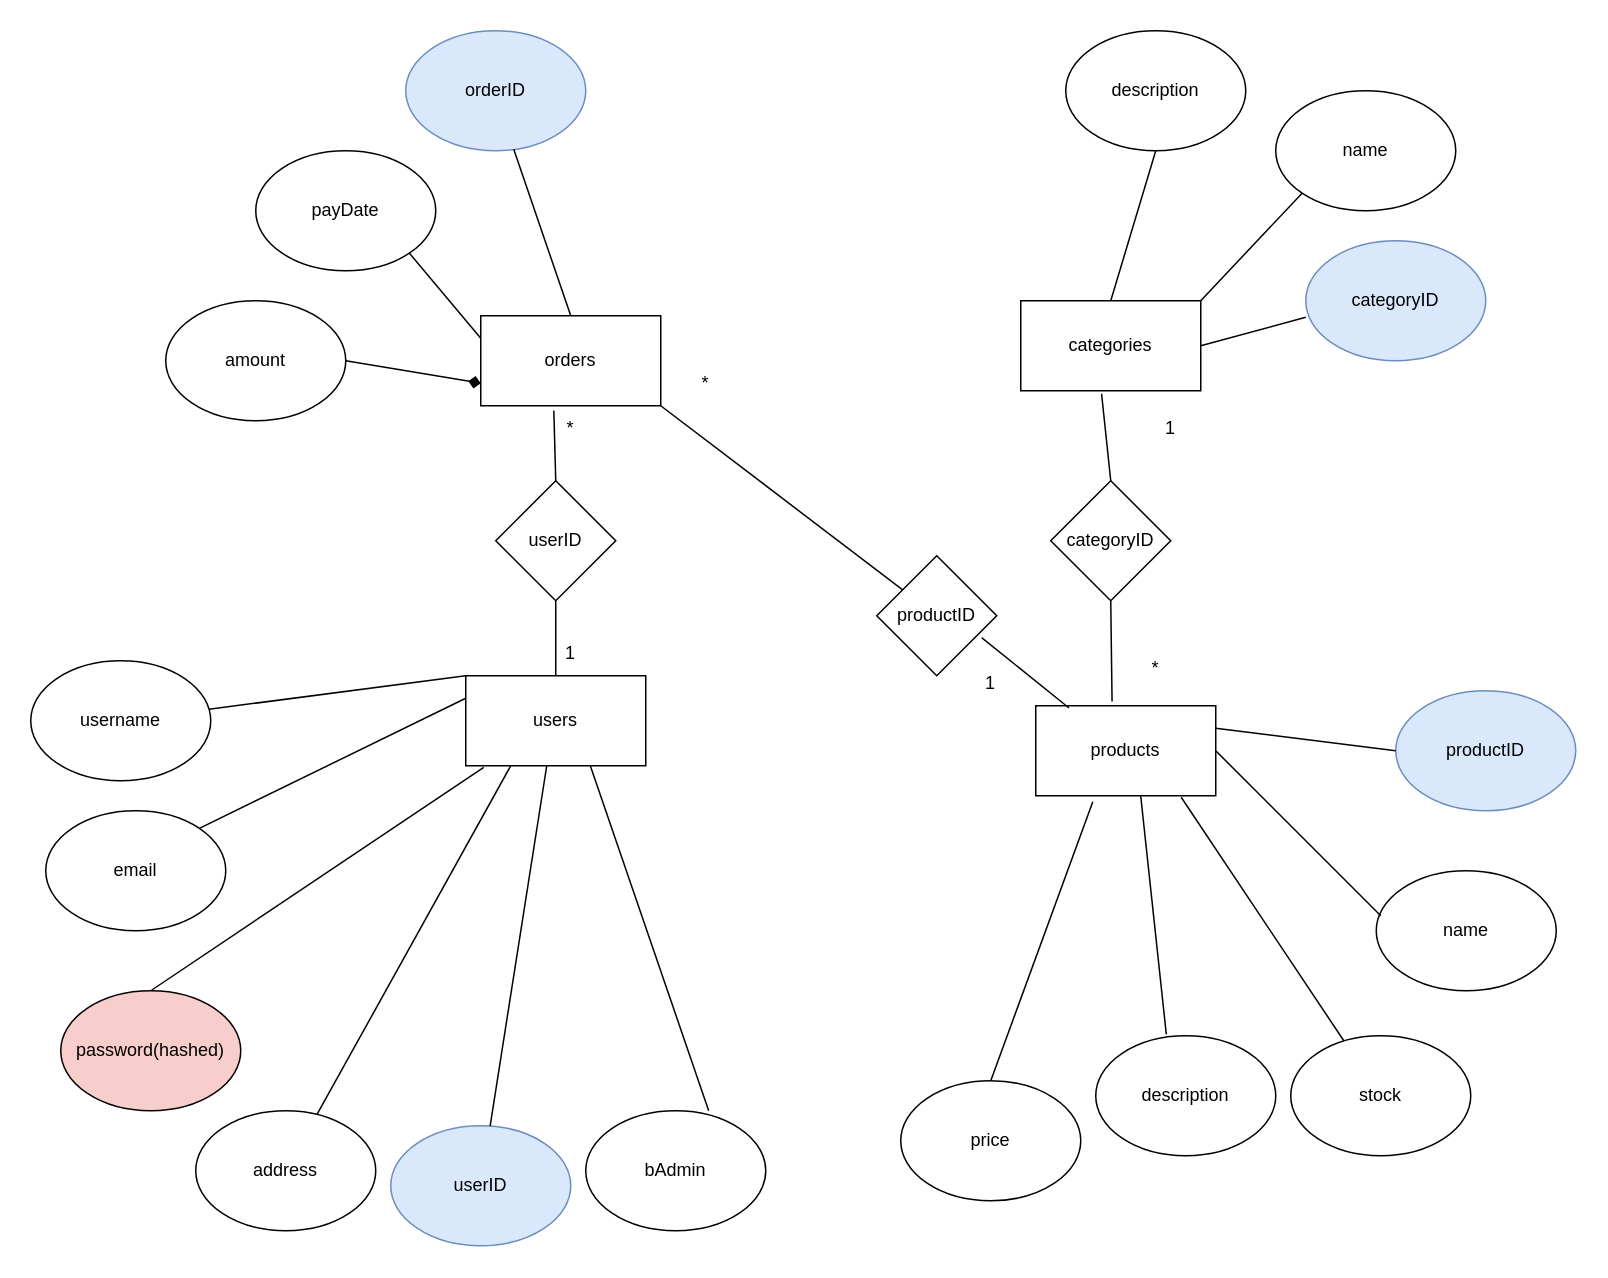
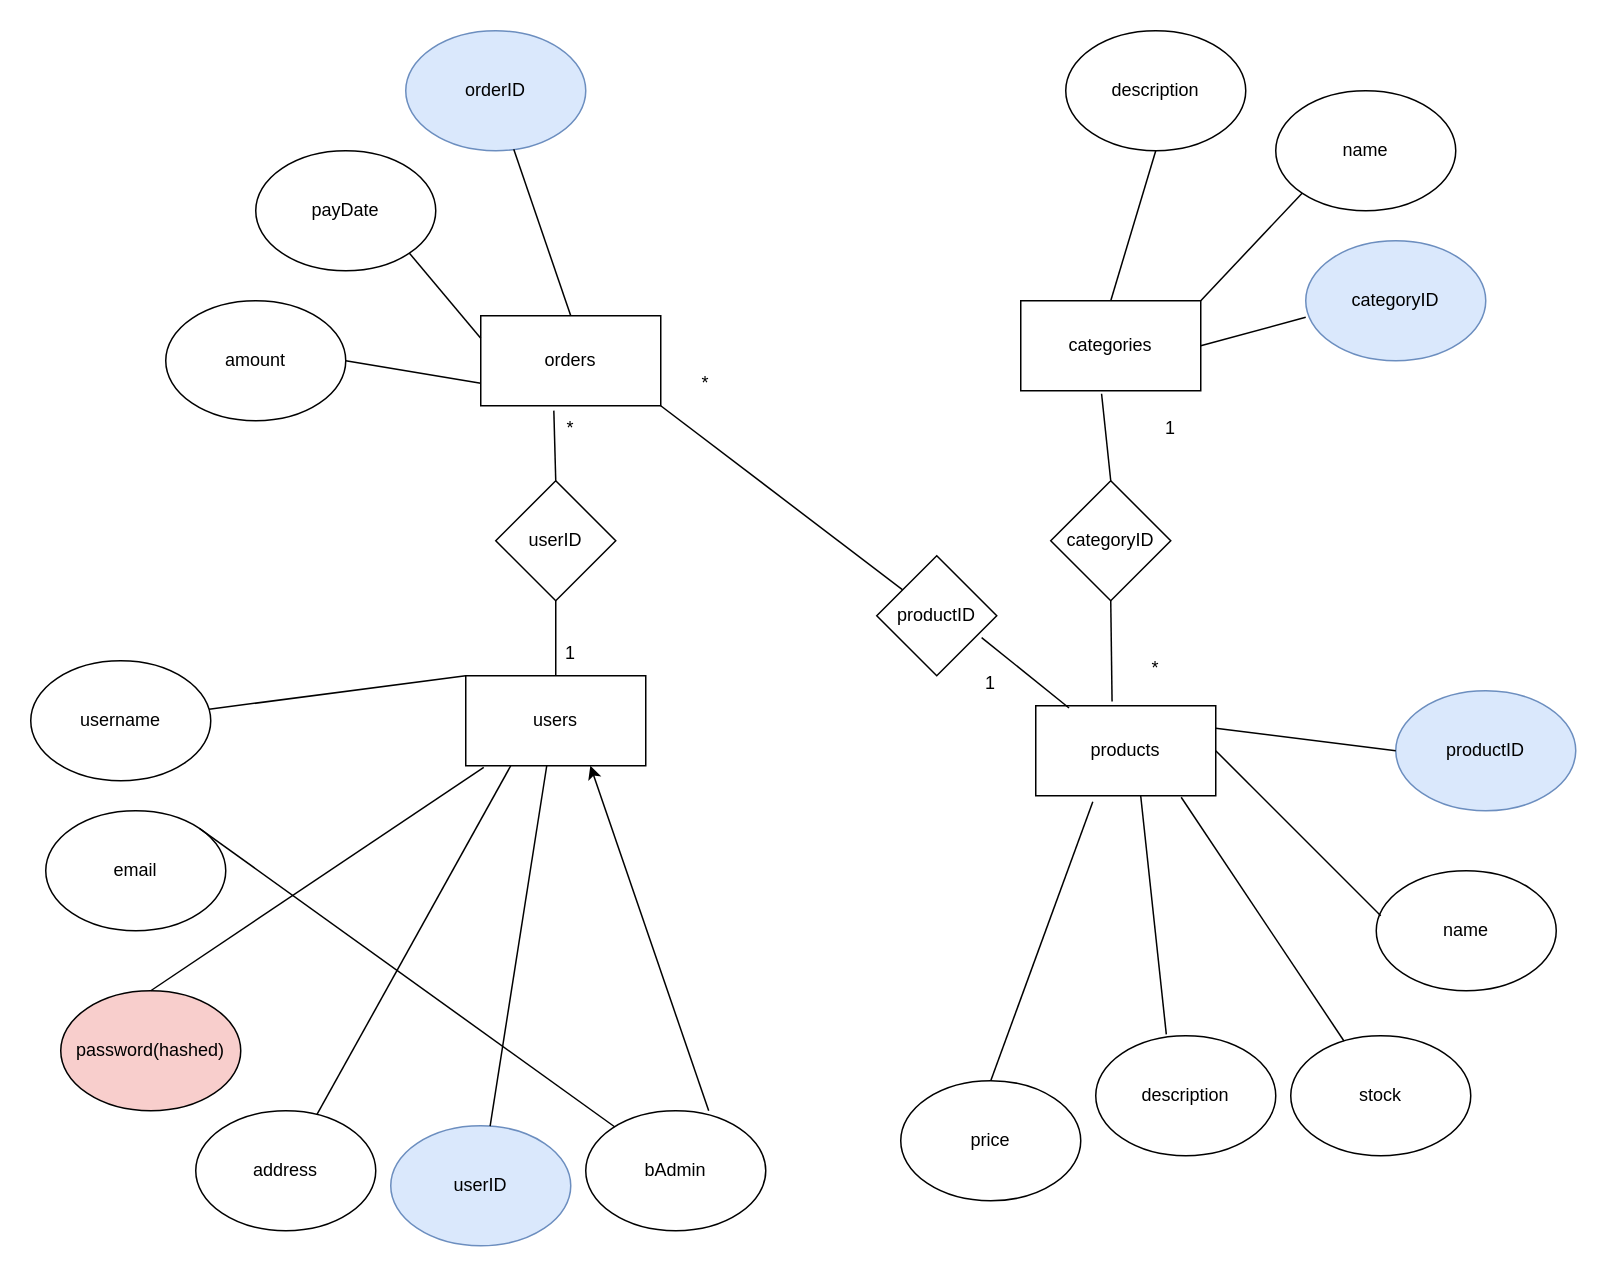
edge "amount" -> "orders": arrowhead diamond -> none
edge "users" -- "email": now "bAdmin" -- "email"
edge "users" -- "bAdmin": arrowhead none -> classic
